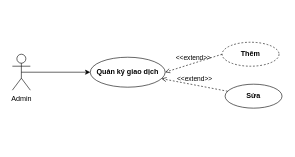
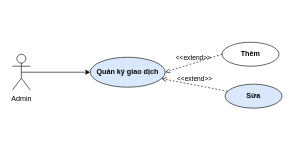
node "Thêm": style dashed -> solid
node "Quản ký giao dịch": fillcolor #ffffff -> #dae8fc
node "Sửa": fillcolor #ffffff -> #dae8fc
